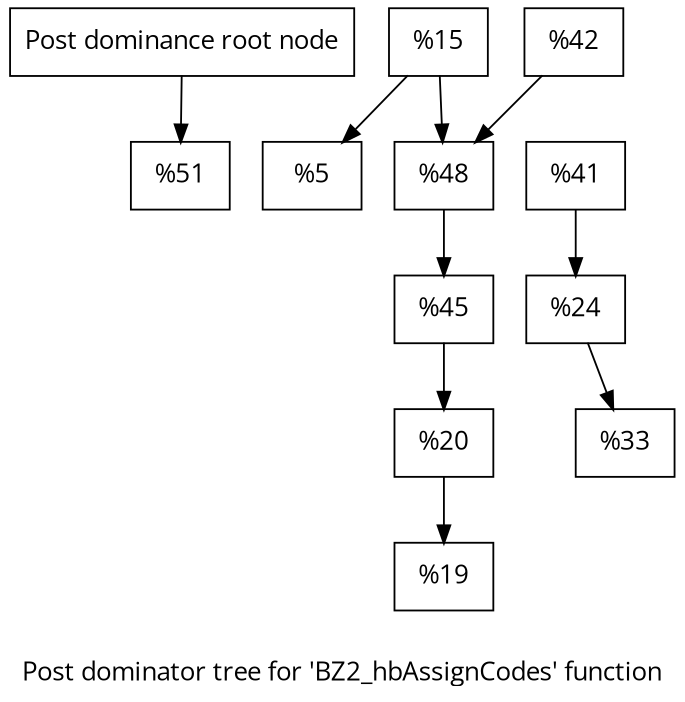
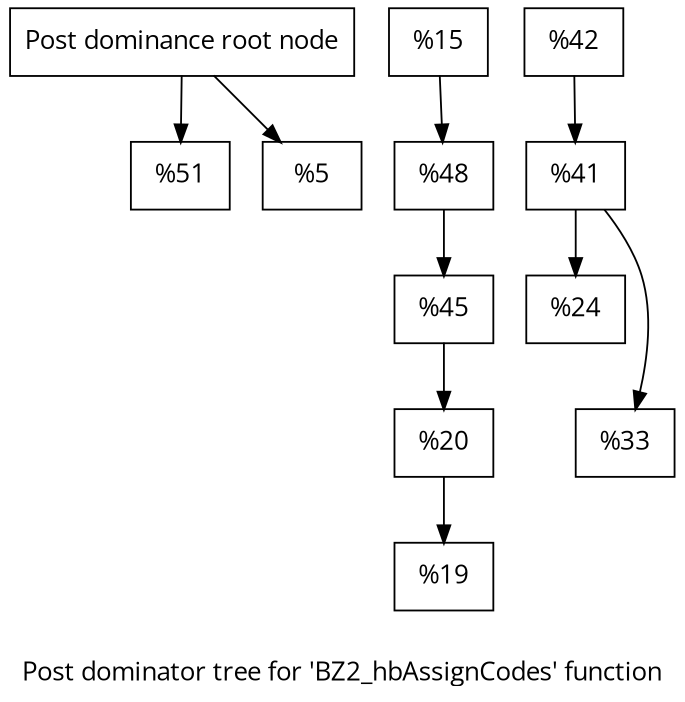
edge "%15" -> "%5": now "Post dominance root node" -> "%5"
edge "%42" -> "%48": now "%42" -> "%41"
edge "%24" -> "%33": now "%41" -> "%33"
